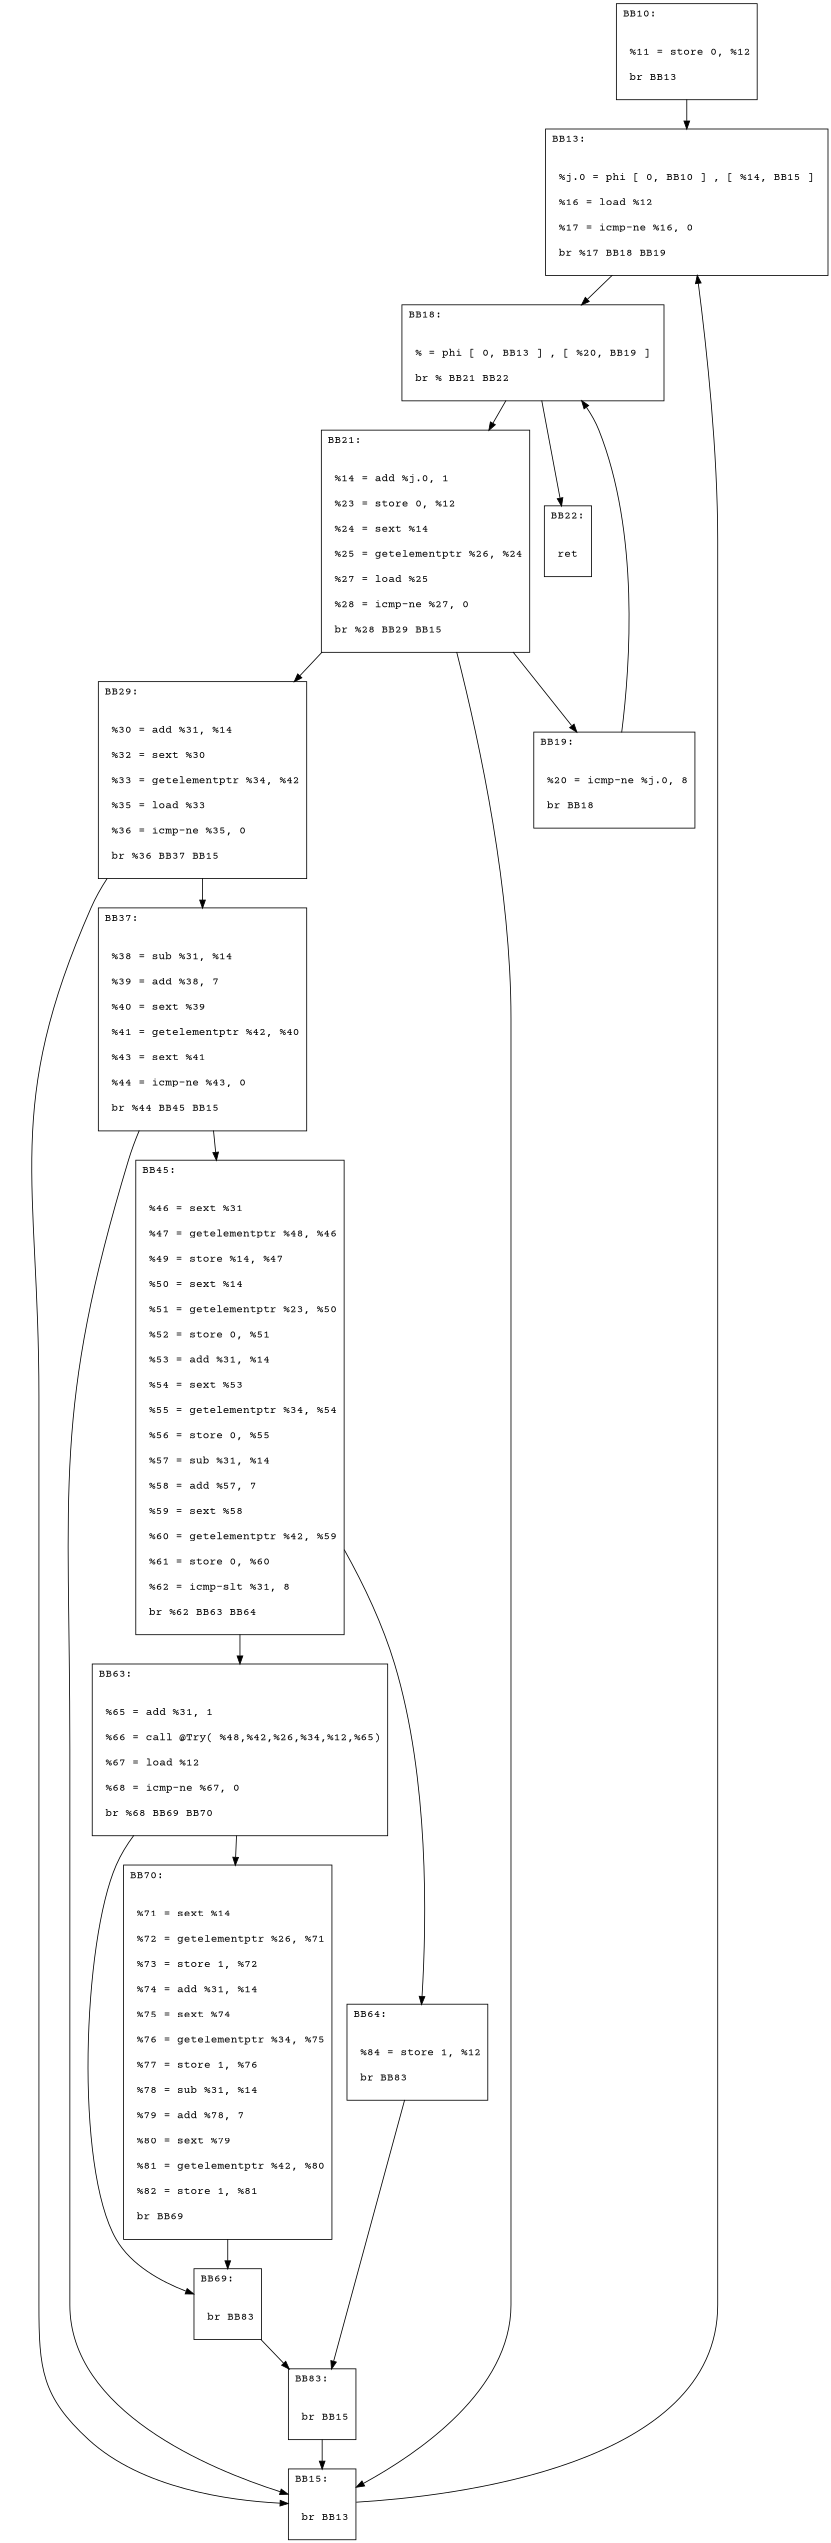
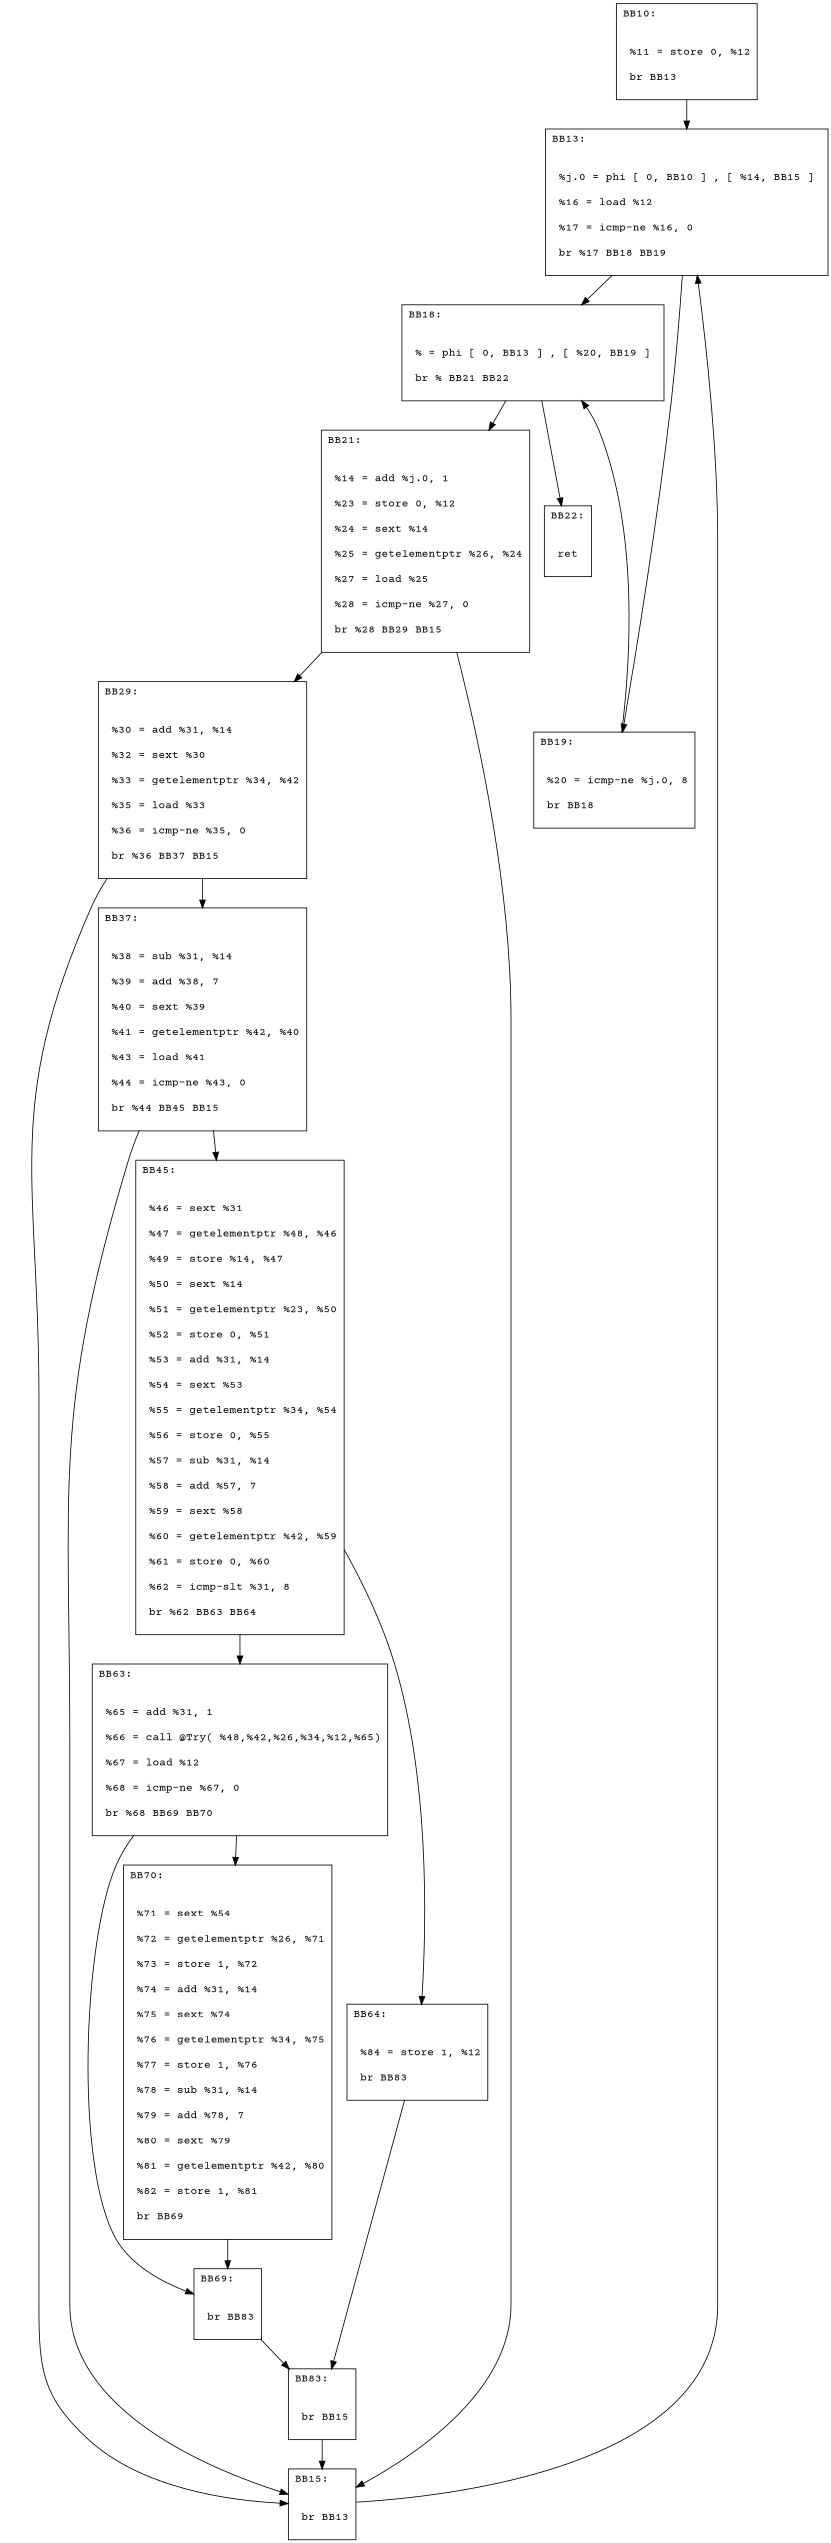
edge "BB21:" -> "BB19:": now "BB13:" -> "BB19:"
node "BB37:": text "%43 = sext %41" -> "%43 = load %41"
node "BB70:": text "%71 = sext %14" -> "%71 = sext %54"
